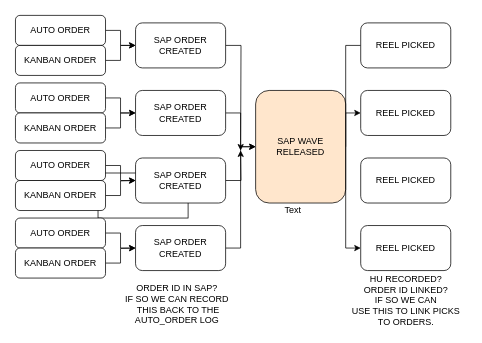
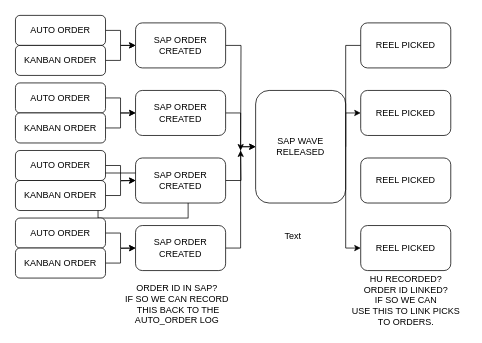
node "SAP WAVE RELEASED": fillcolor #ffe6cc -> #ffffff
node "Text": moved (293, 210) -> (293, 237)
